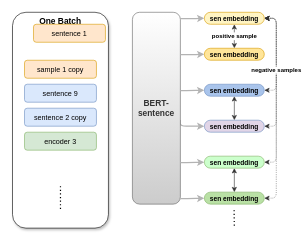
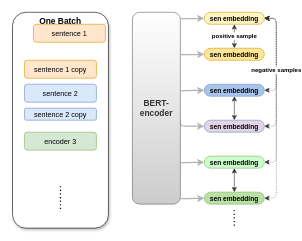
node "sample 1 copy": label "sample 1 copy" -> "sentence 1 copy"
node "sentence 9": label "sentence 9" -> "sentence 2"
node "BERT-sentence": label "BERT-sentence" -> "BERT-encoder"
node "sentence 2 copy": size 72x18 -> 72x12
